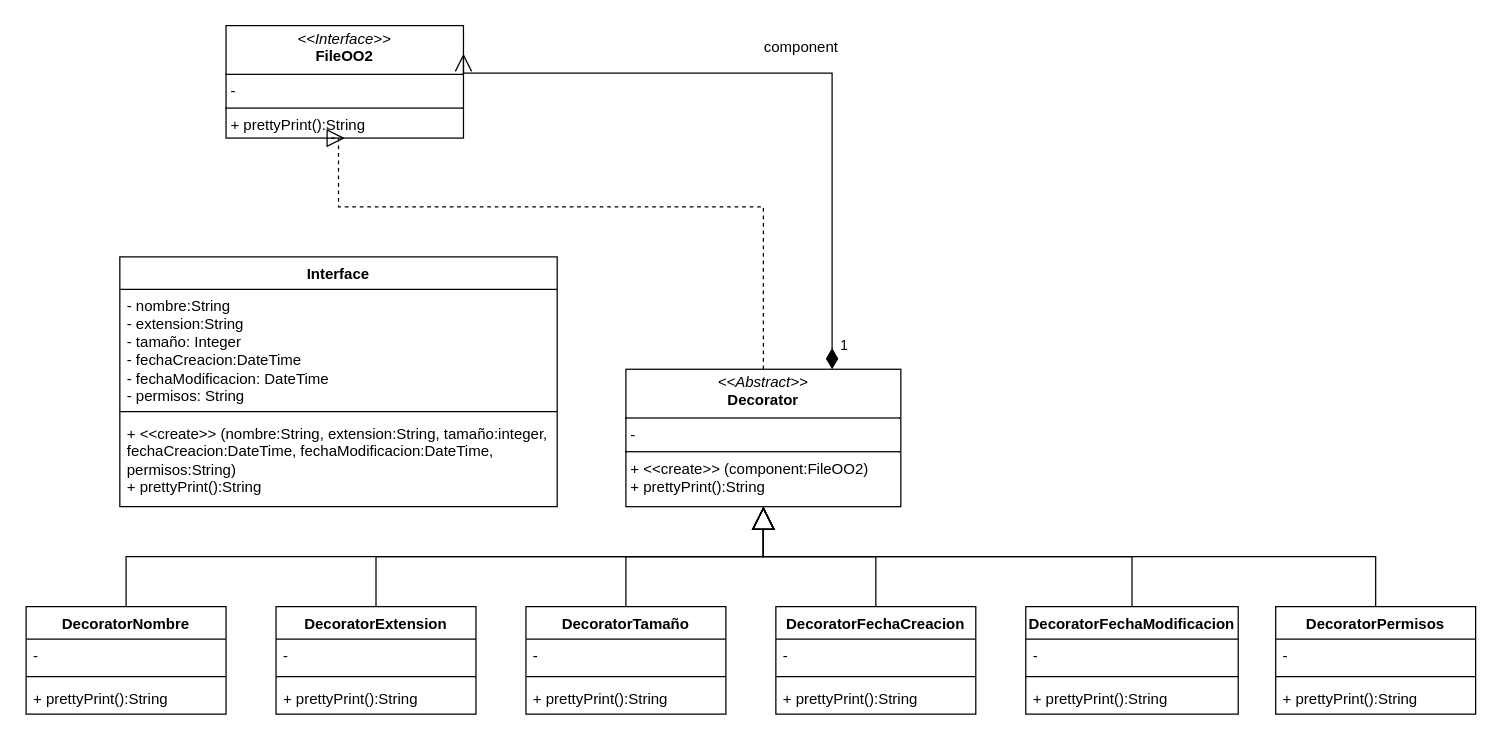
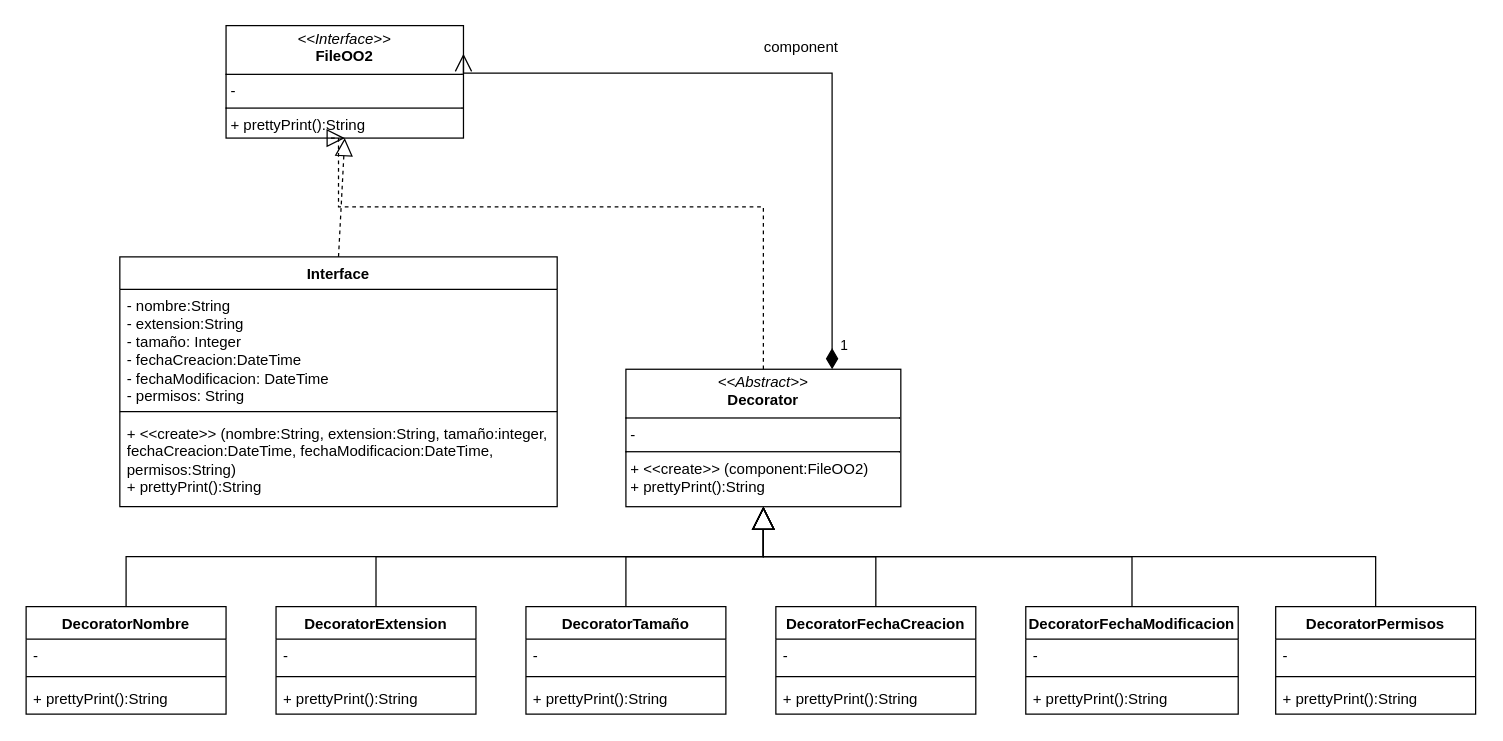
edge "Interface" -> "<<Interface>> FileOO2 - + prettyPrint():String": added
